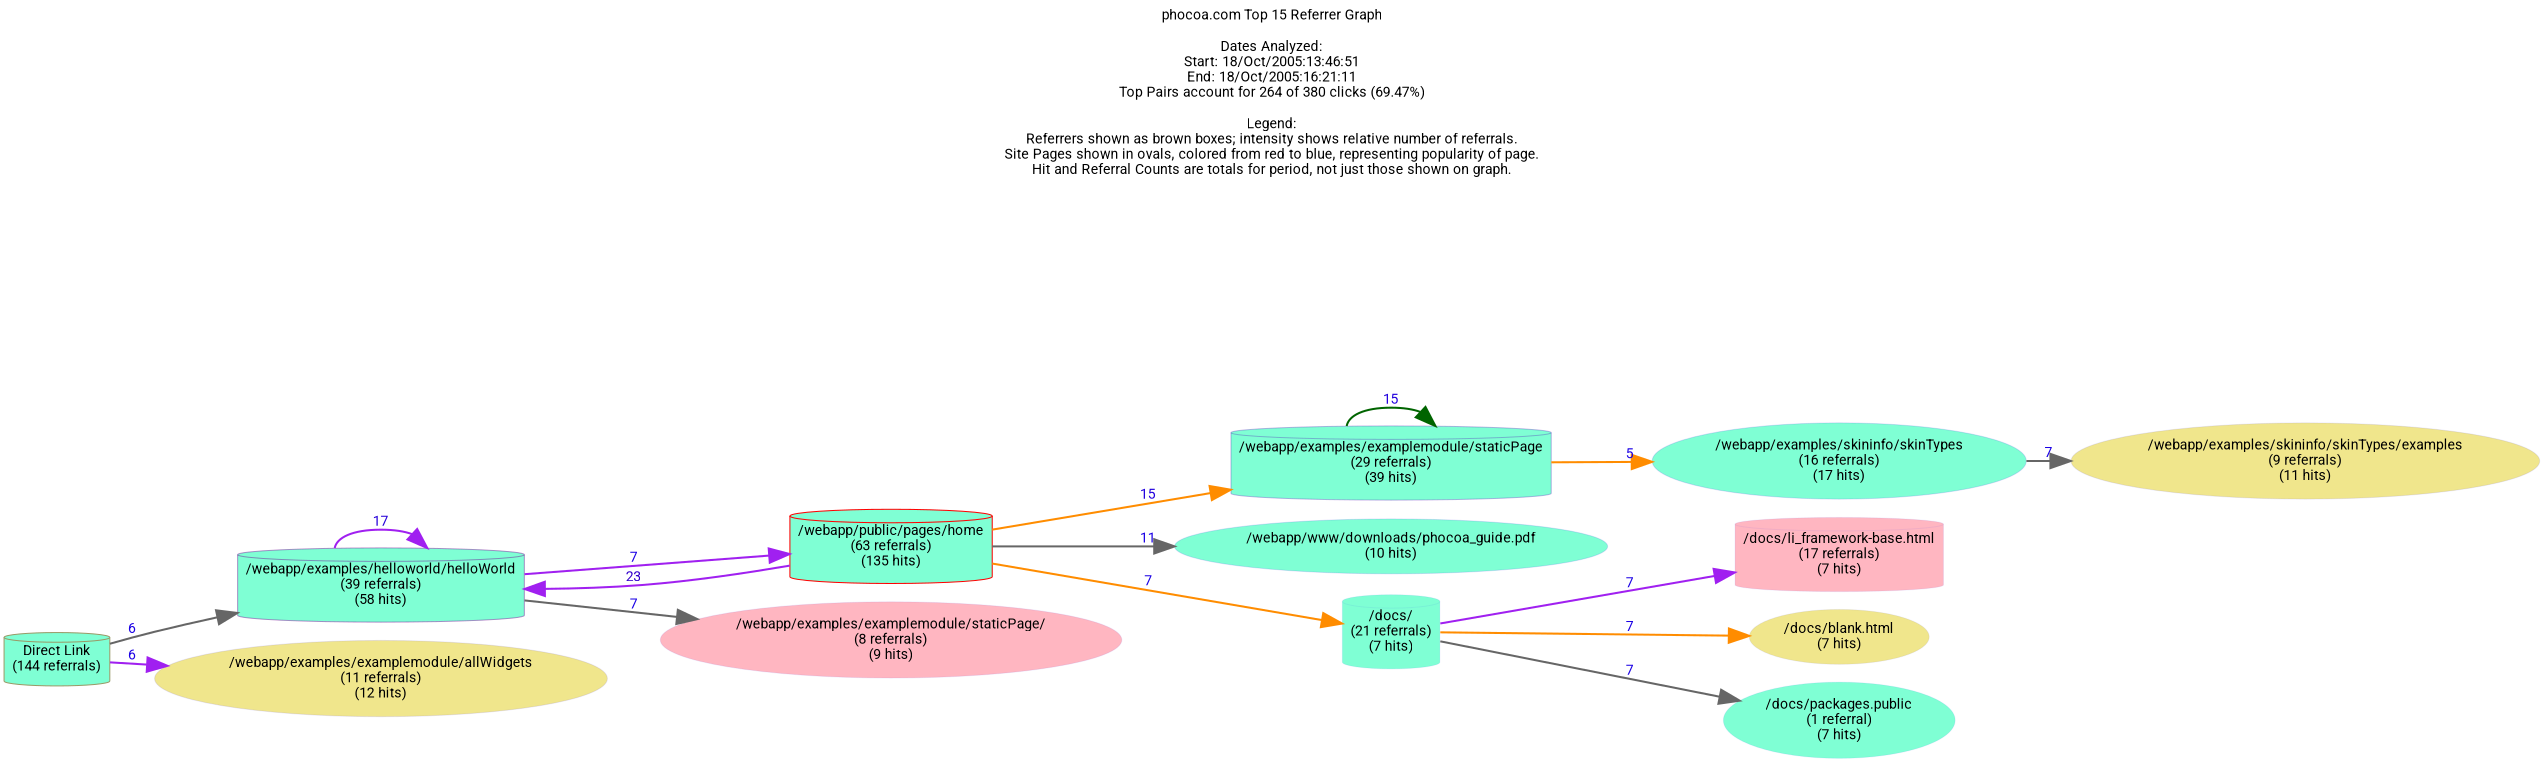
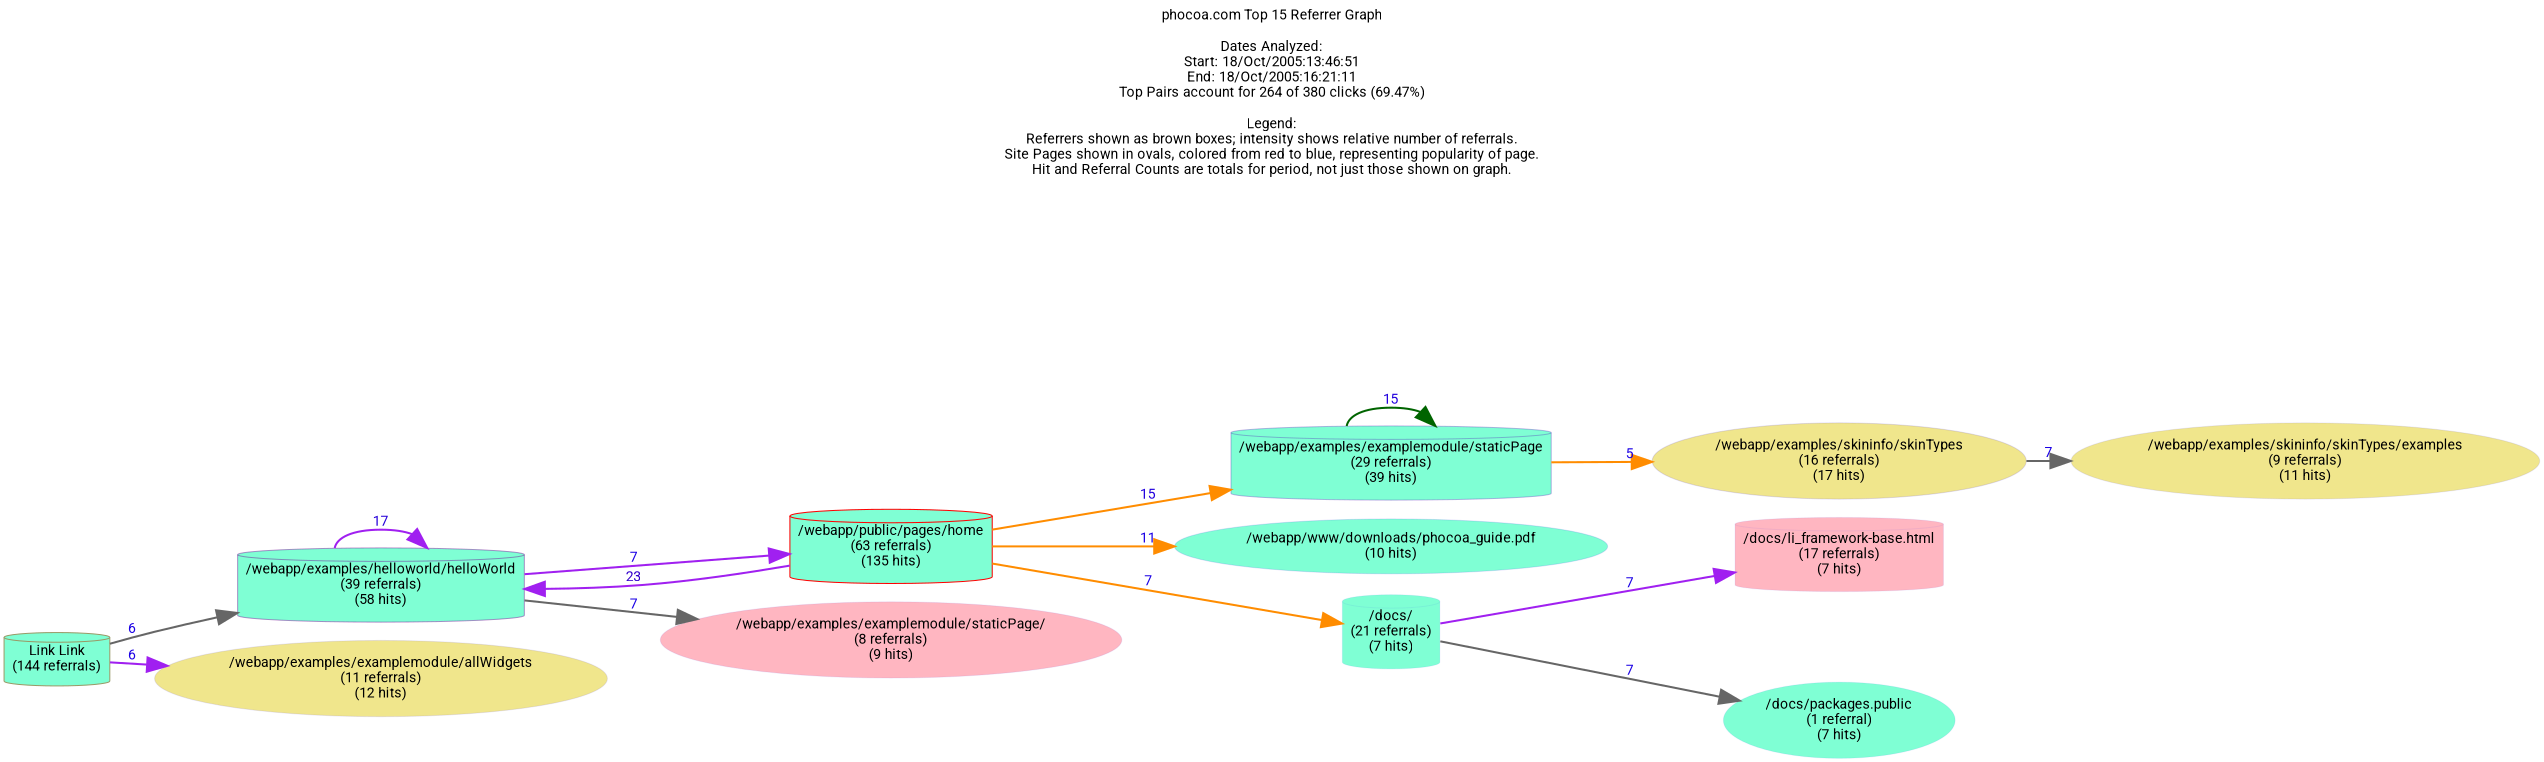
node "/webapp/examples/skininfo/skinTypes (16 referrals) (17 hits)": fillcolor aquamarine -> khaki
edge "/webapp/public/pages/home (63 referrals) (135 hits)" -> "/webapp/www/downloads/phocoa_guide.pdf (10 hits)": color gray40 -> darkorange
node "/docs/blank.html (7 hits)": removed
node "Direct Link (144 referrals)": label "Direct Link (144 referrals)" -> "Link Link (144 referrals)"
